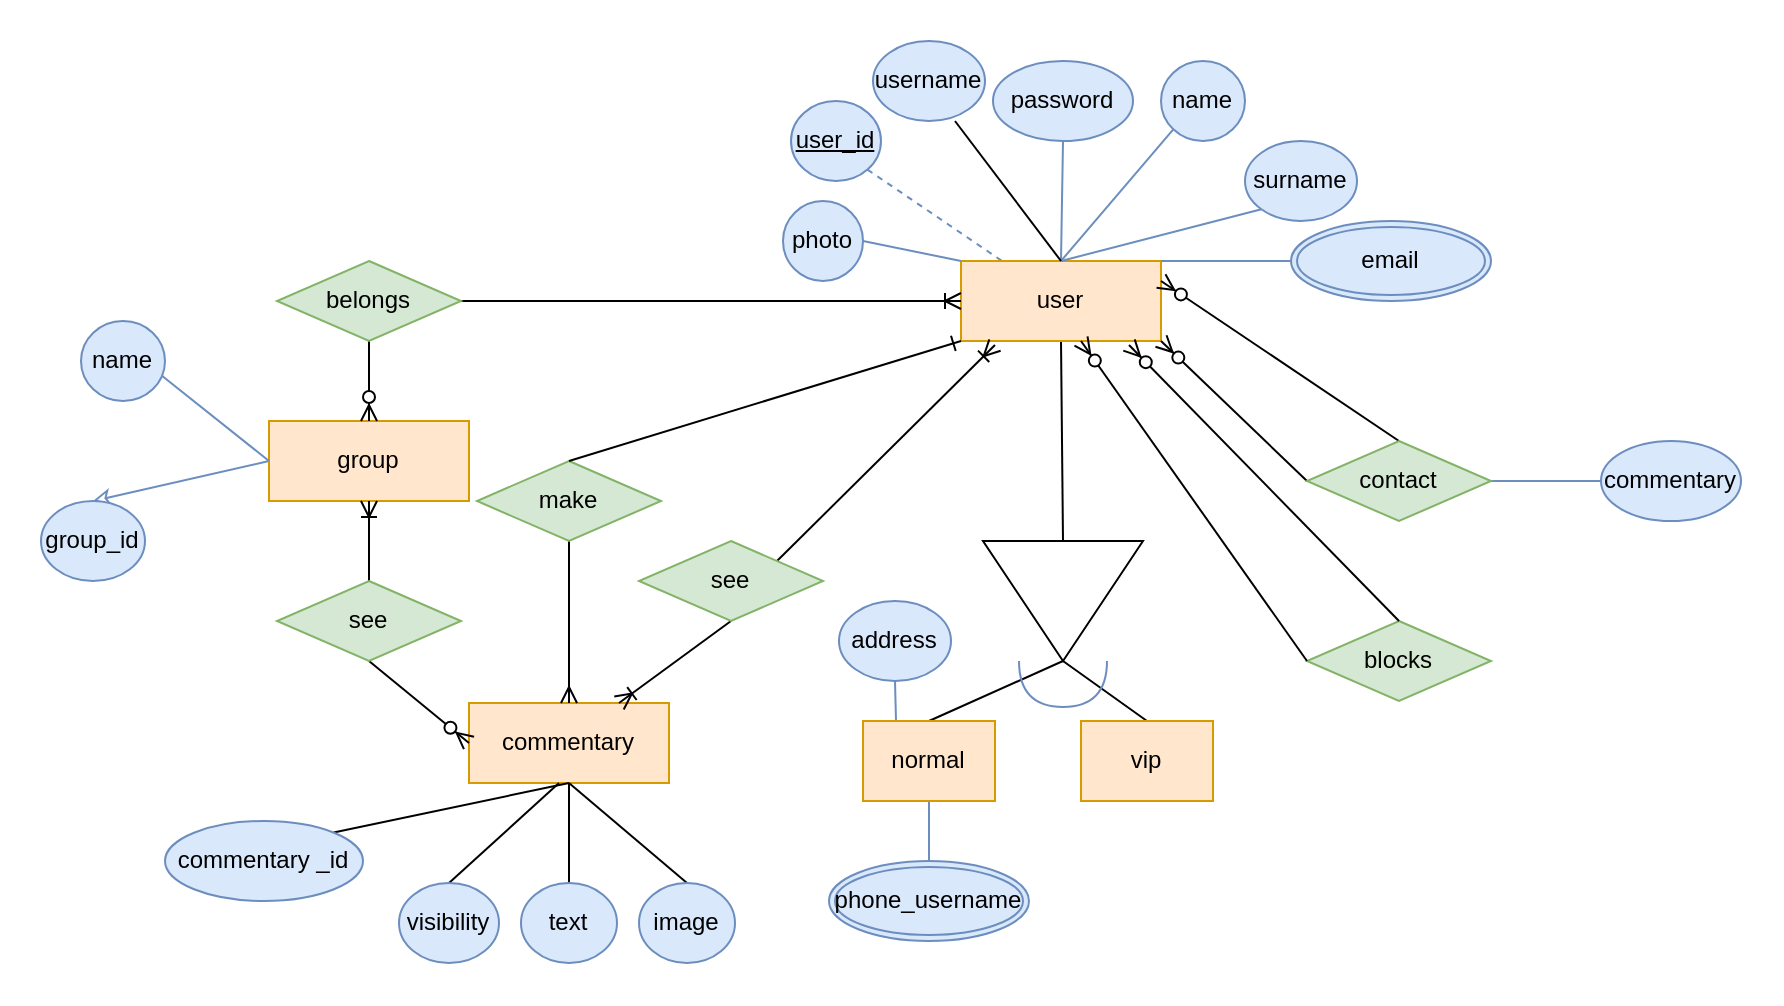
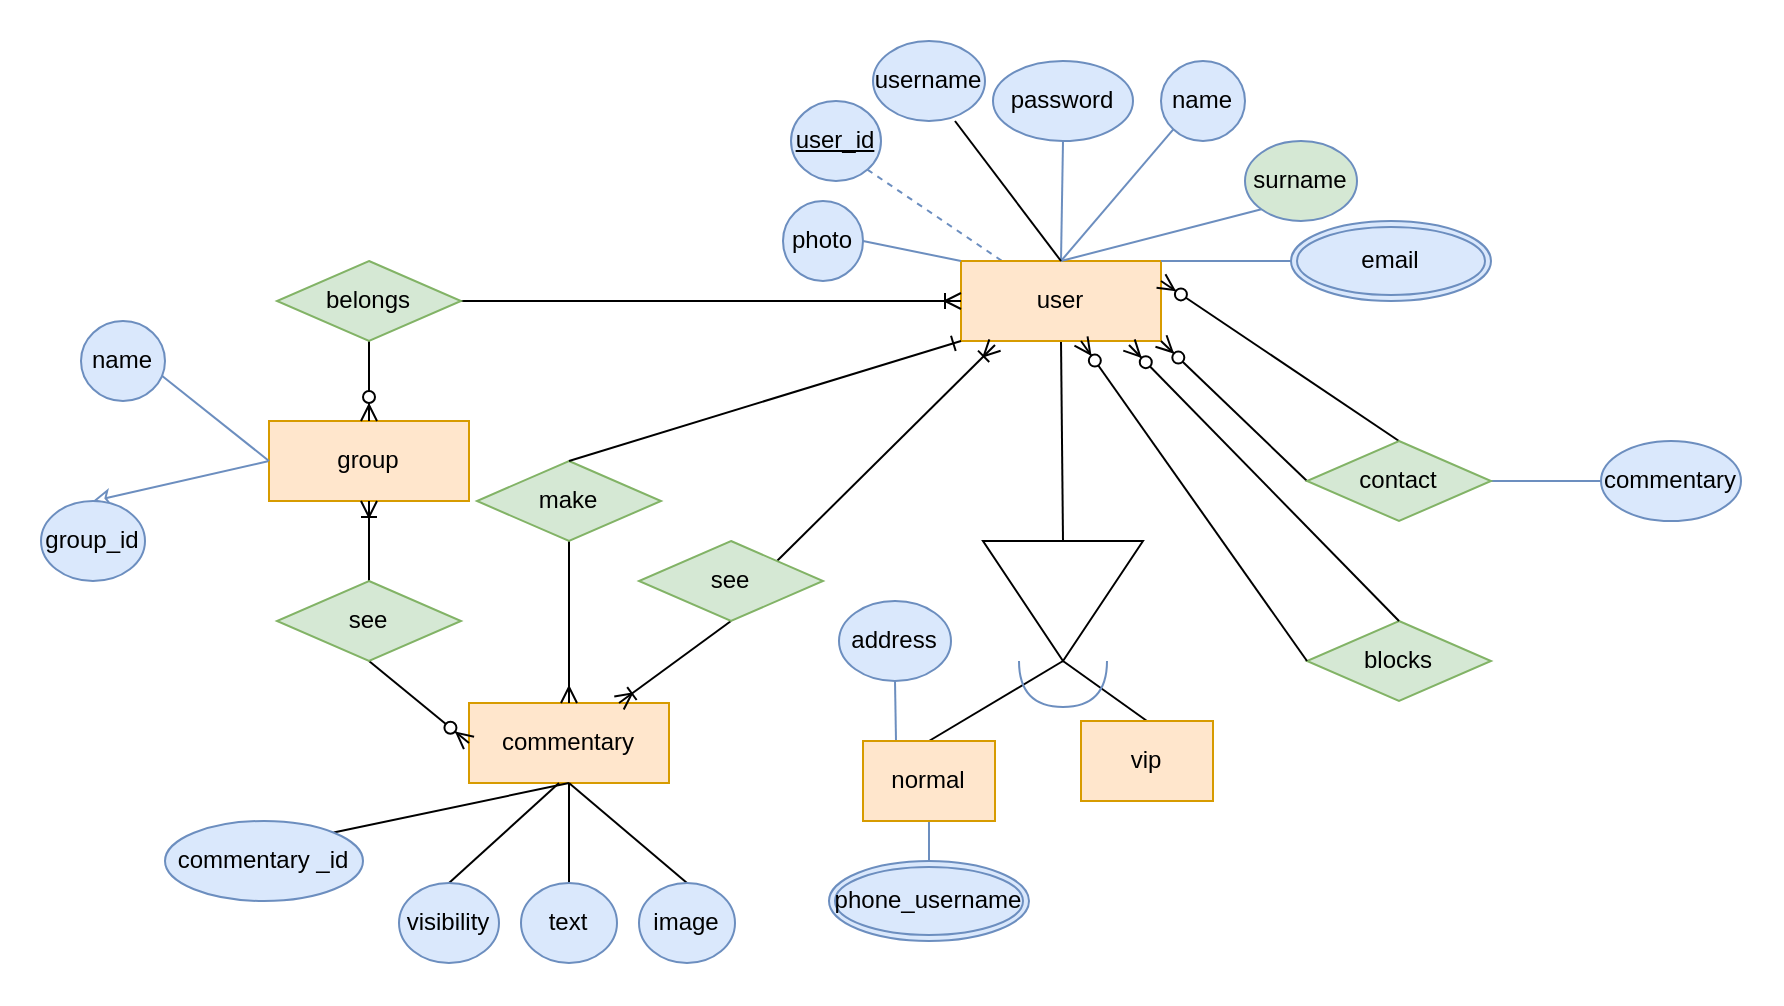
node "surname": fillcolor #dae8fc -> #d5e8d4
node "normal": moved (929, 761) -> (929, 781)
